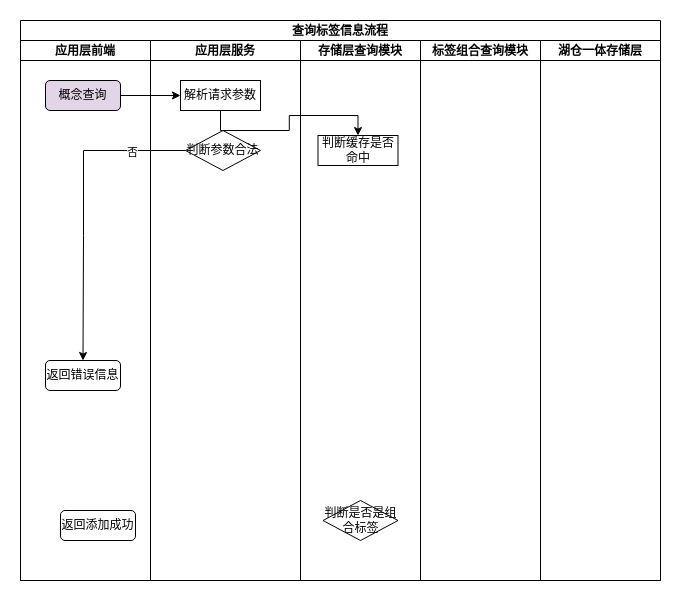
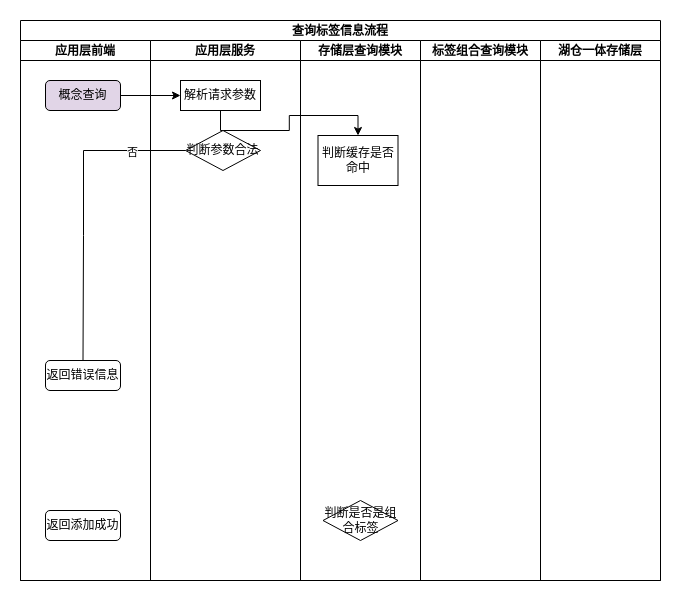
node "判断缓存是否命中": size 80x30 -> 80x50
edge "判断参数合法" -> "返回错误信息": arrowhead classic -> none
node "返回添加成功": moved (98, 526) -> (83, 526)
